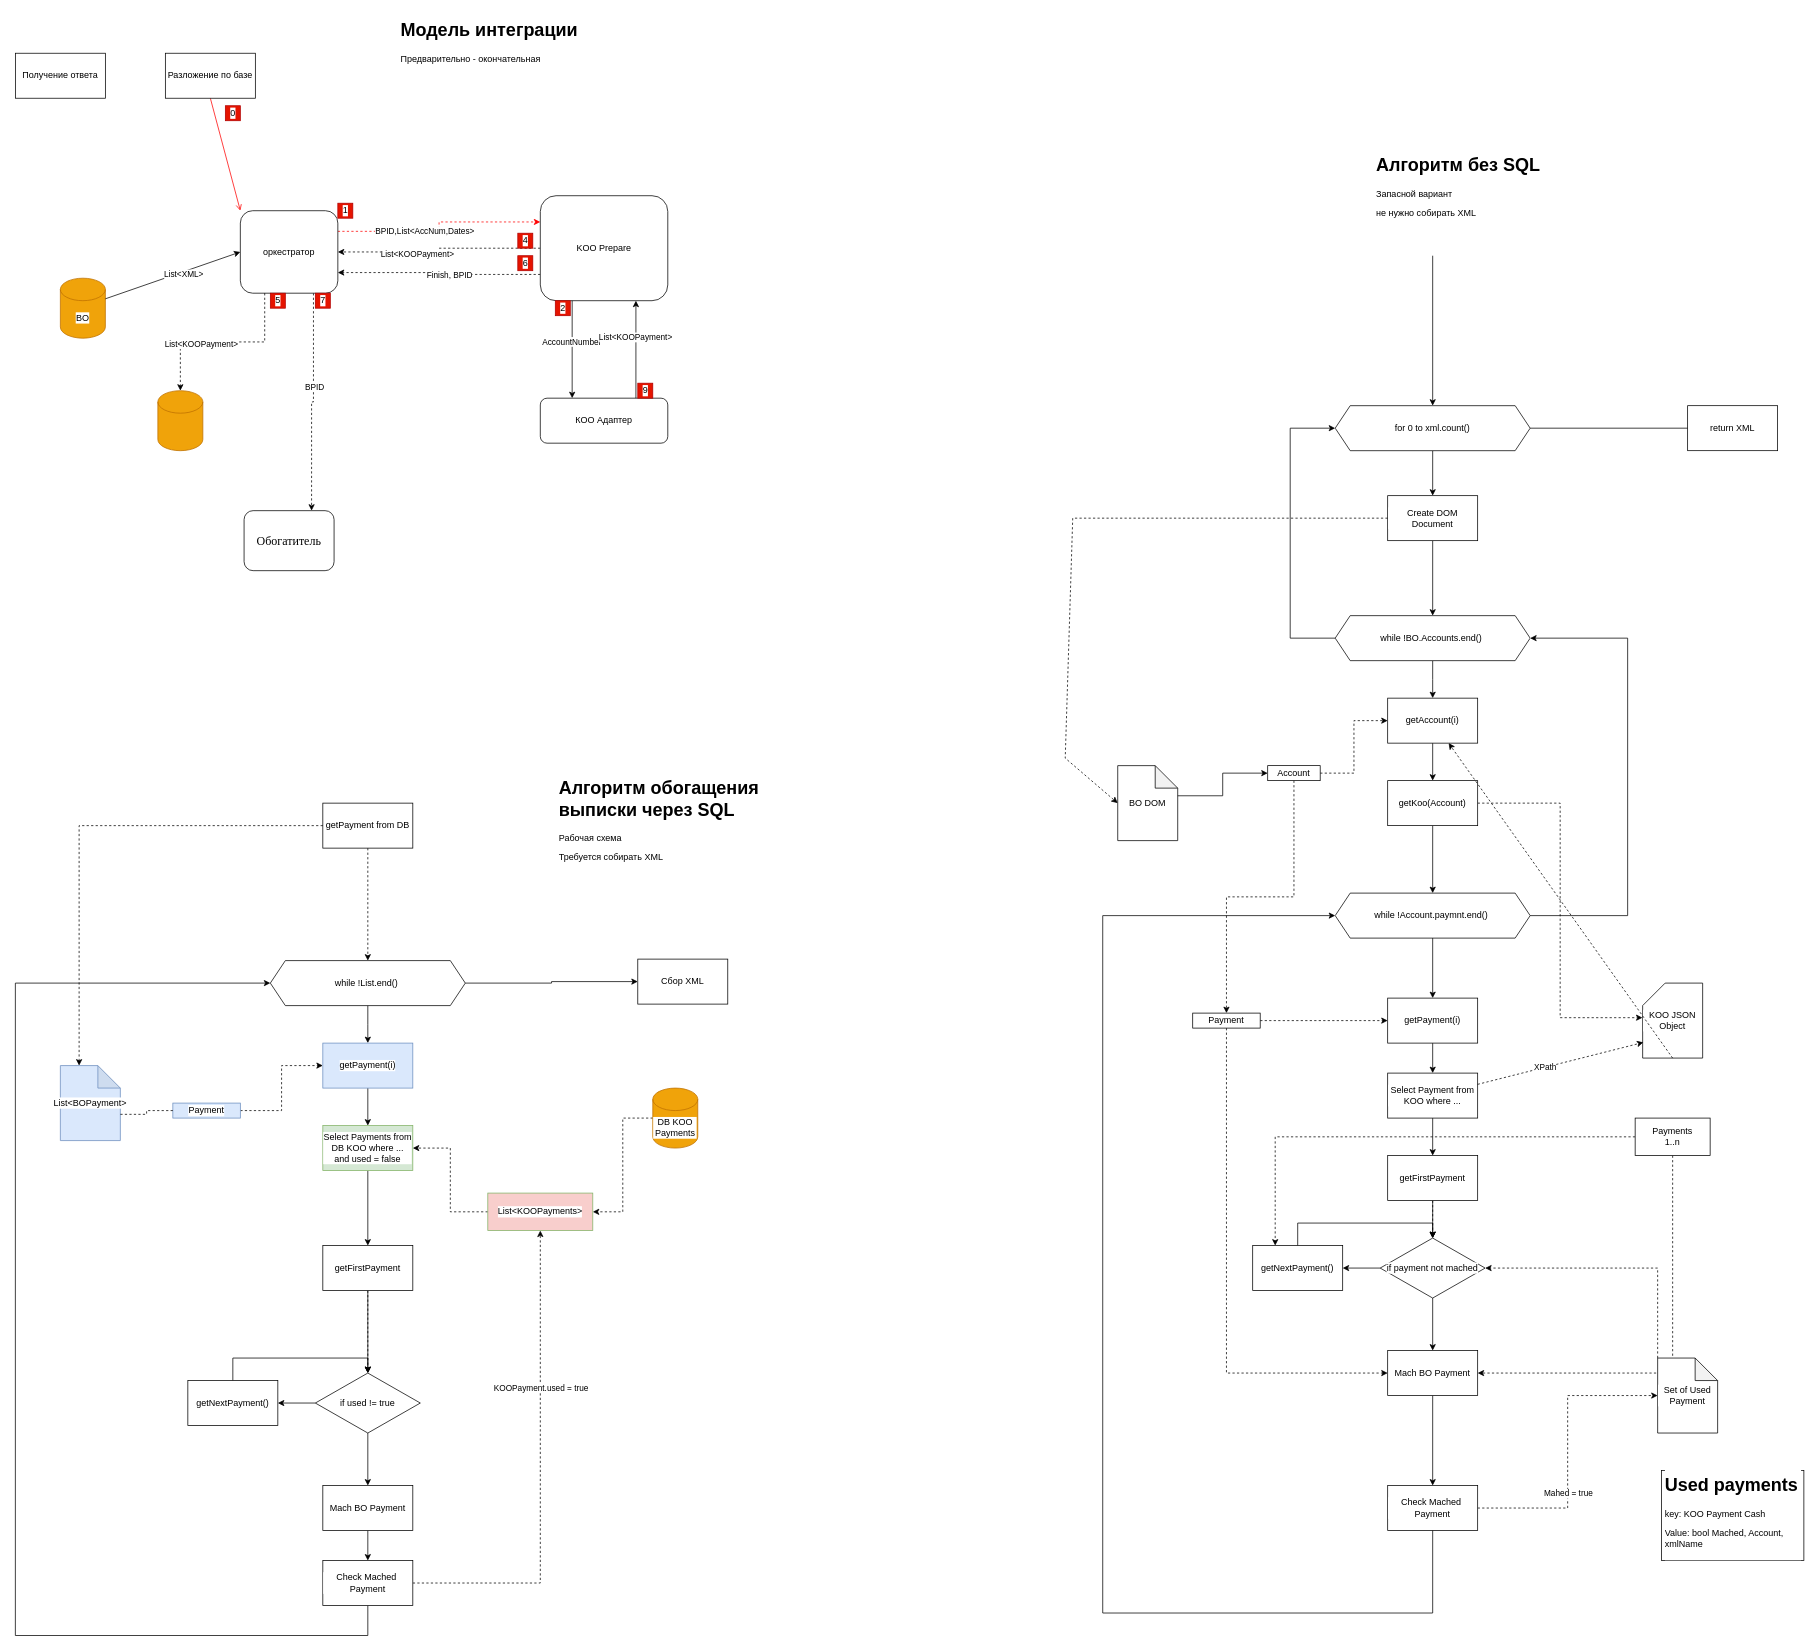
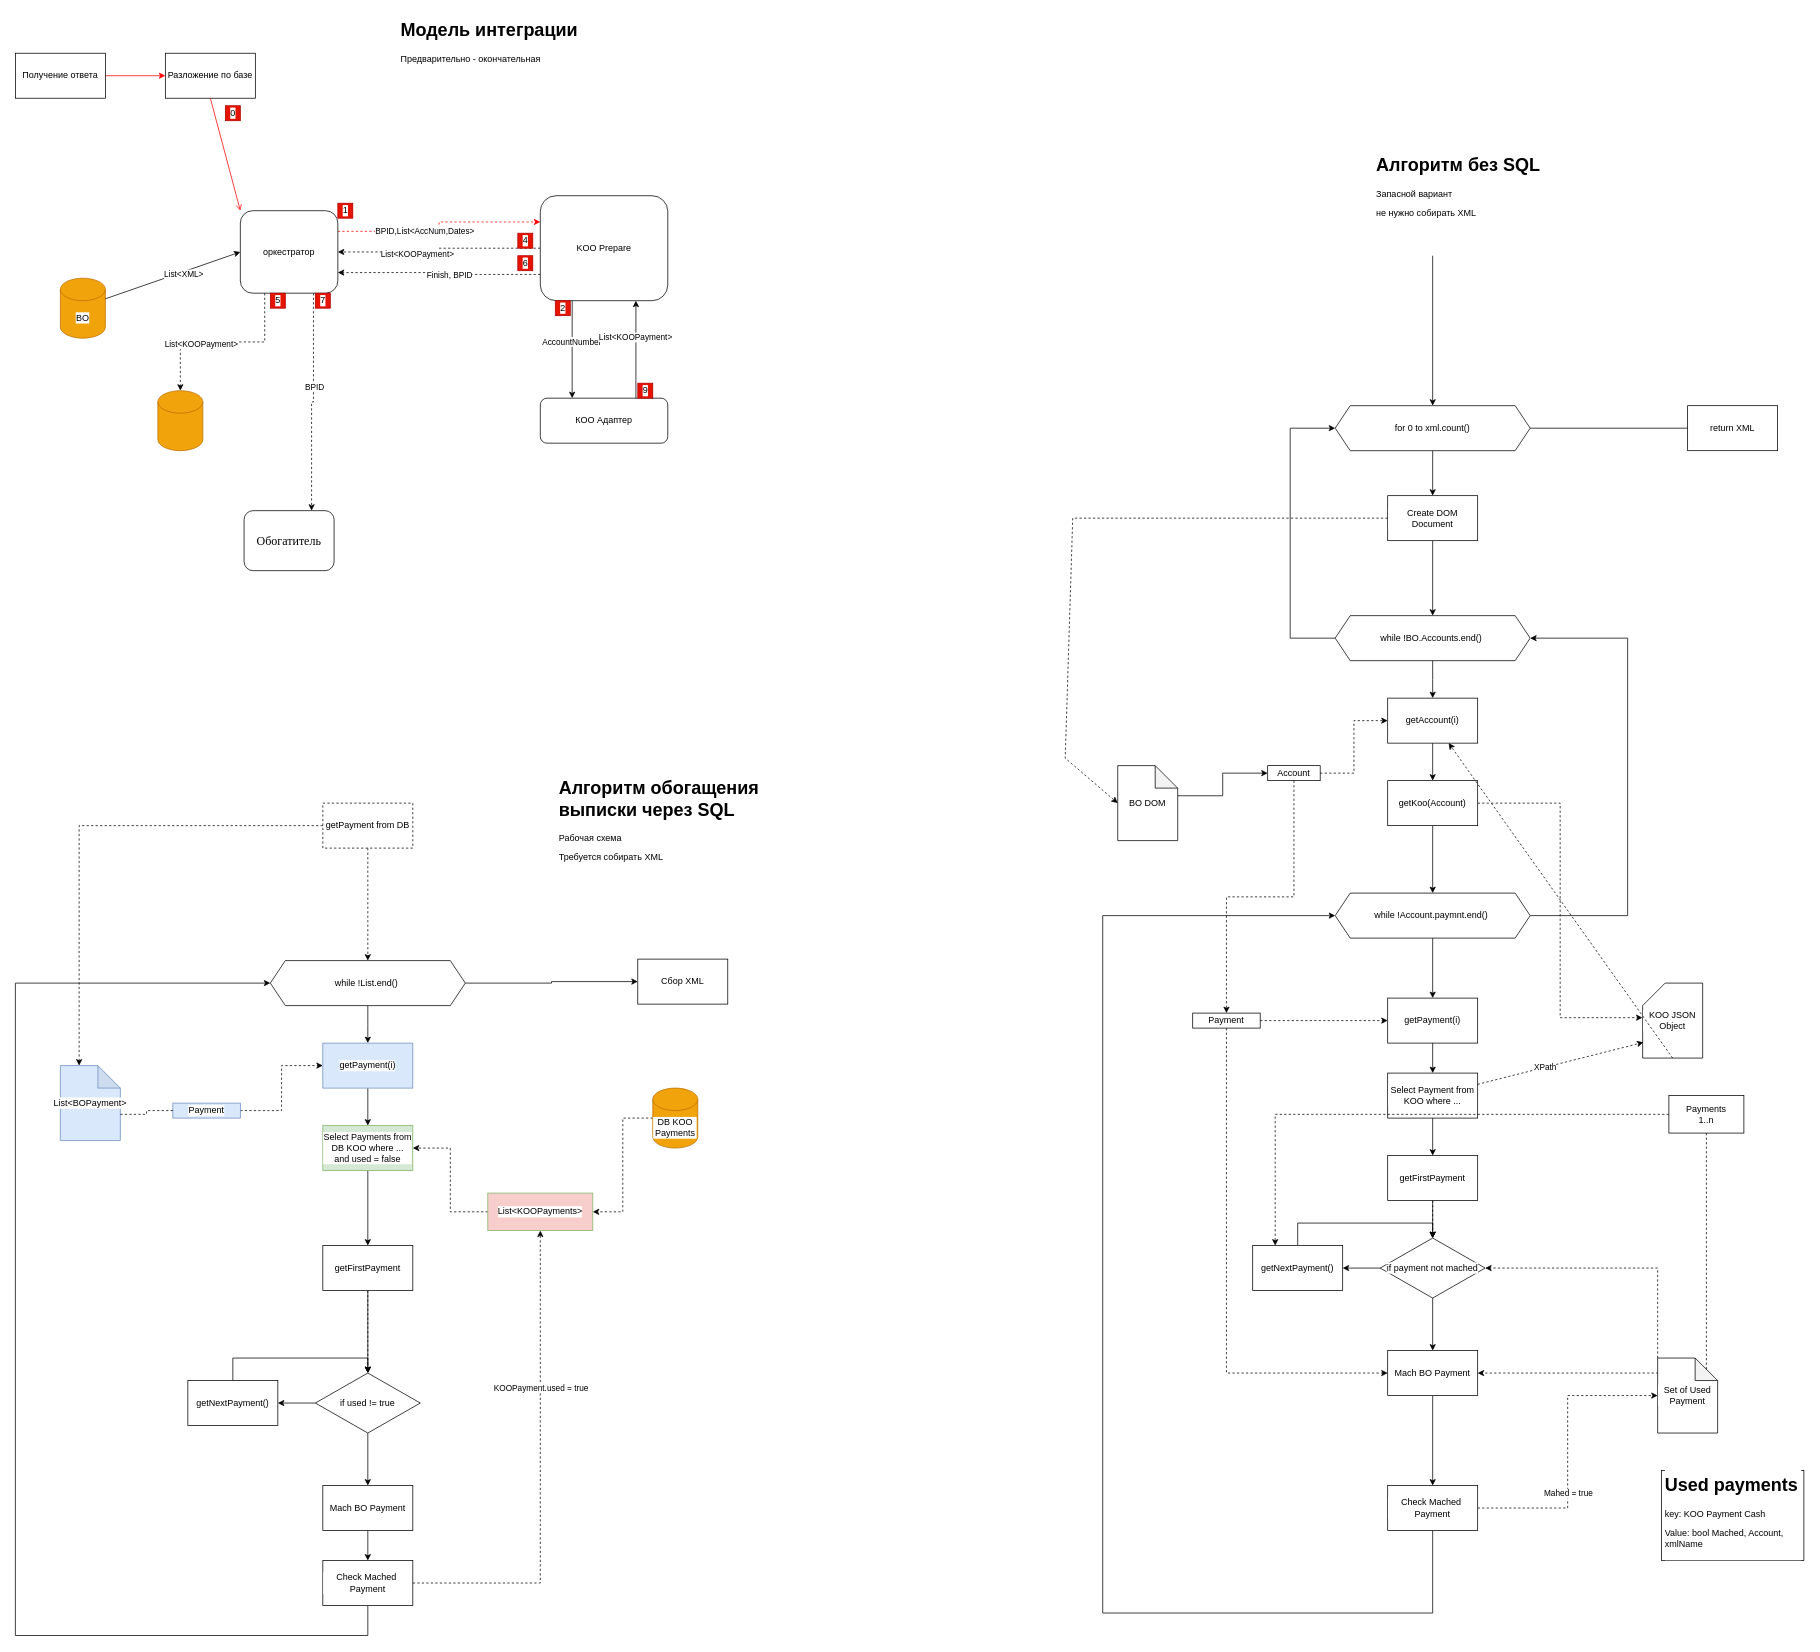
edge "Получение ответа" -> "Разложение по базе": added
node "getPayment from DB": style solid -> dashed
node "Payments 1..n": moved (1673, 1137) -> (1707, 1114)
